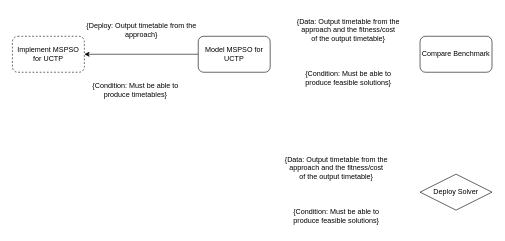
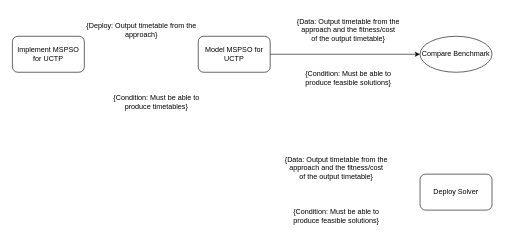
node "Implement MSPSO for UCTP": style dashed -> solid
edge "Model MSPSO for UCTP" -> "Implement MSPSO for UCTP": now "Model MSPSO for UCTP" -> "Compare Benchmark"
node "Compare Benchmark": shape rounded rectangle -> ellipse
node "{Condition: Must be able to produce timetables}": moved (135, 90) -> (156, 102)
node "Deploy Solver": shape diamond -> rounded rectangle
